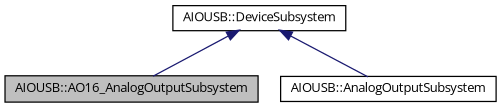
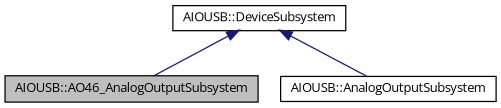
node "AIOUSB::AO16_AnalogOutputSubsystem": label "AIOUSB::AO16_AnalogOutputSubsystem" -> "AIOUSB::AO46_AnalogOutputSubsystem"
